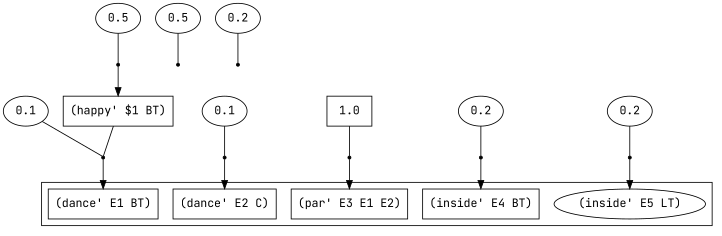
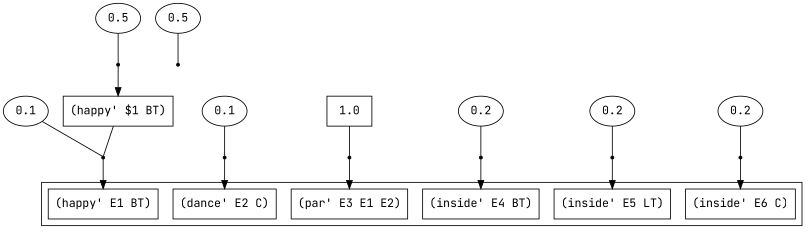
node "(dance' E1 BT)": label "(dance' E1 BT)" -> "(happy' E1 BT)"
node "(inside' E5 LT)": shape ellipse -> box
node "(inside' E6 C)": added
